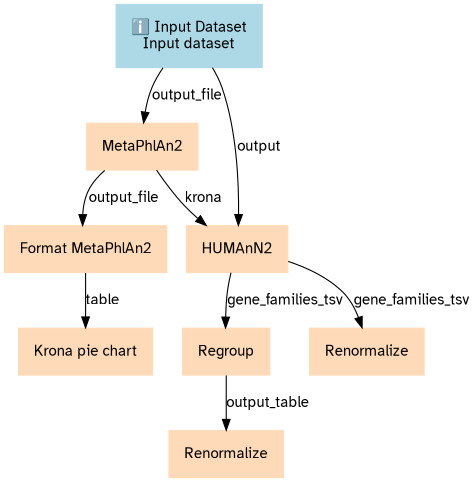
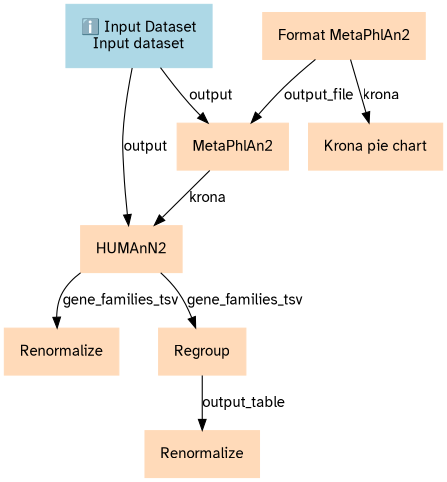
edge "ℹ️ Input Dataset Input dataset" -> "MetaPhlAn2": label "output_file" -> "output"
edge "MetaPhlAn2" -> "Format MetaPhlAn2": reversed
edge "Format MetaPhlAn2" -> "Krona pie chart": label "table" -> "krona"
